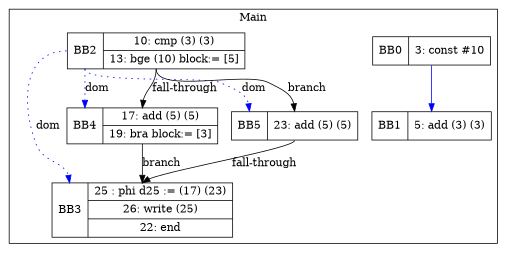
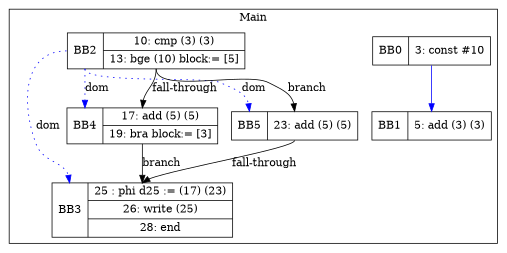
node "BB3": text "22: end" -> "28: end"
